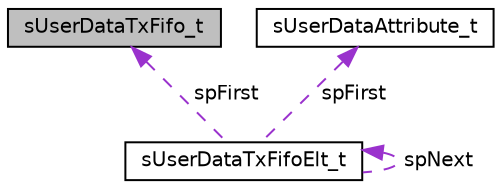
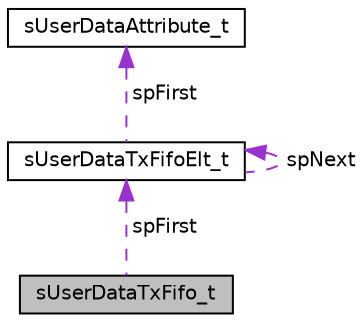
edge "sUserDataTxFifoElt_t" -> "sUserDataTxFifo_t": reversed
